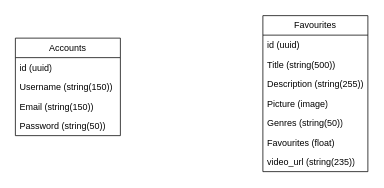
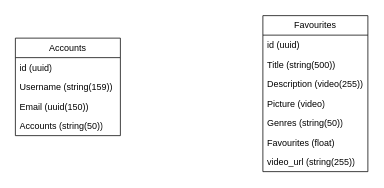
node "Description (string(255))": label "Description (string(255))" -> "Description (video(255))"
node "Username (string(150))": label "Username (string(150))" -> "Username (string(159))"
node "Picture (image)": label "Picture (image)" -> "Picture (video)"
node "Email (string(150))": label "Email (string(150))" -> "Email (uuid(150))"
node "Password (string(50))": label "Password (string(50))" -> "Accounts (string(50))"
node "video_url (string(235))": label "video_url (string(235))" -> "video_url (string(255))"
